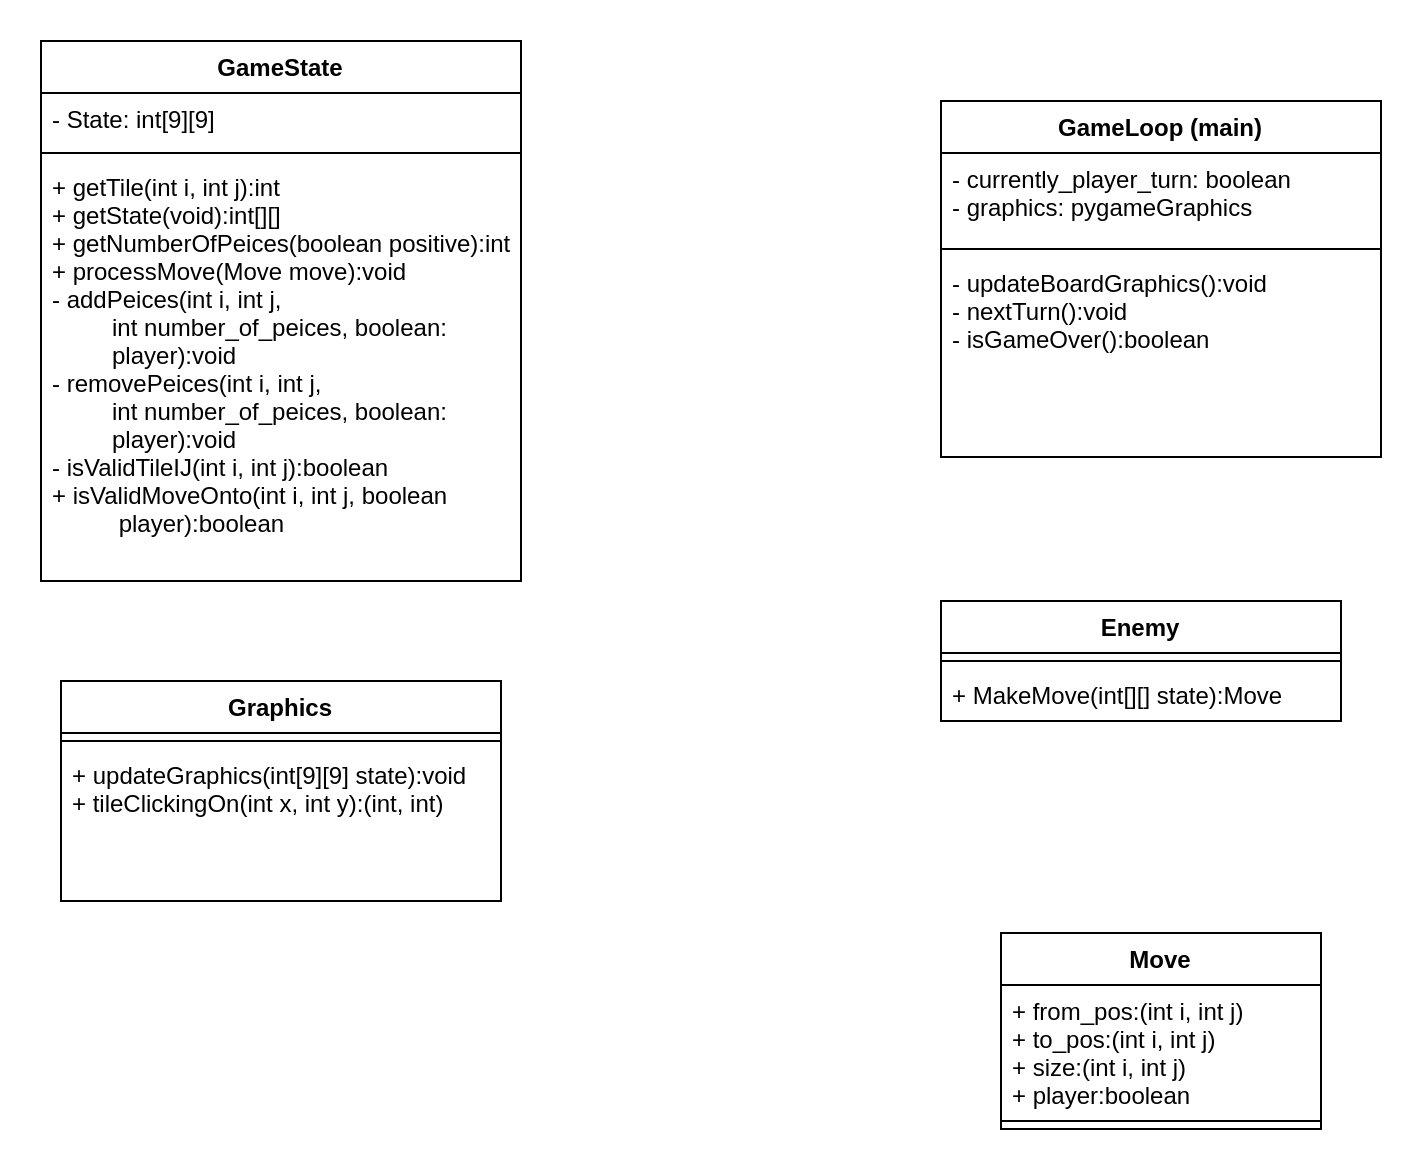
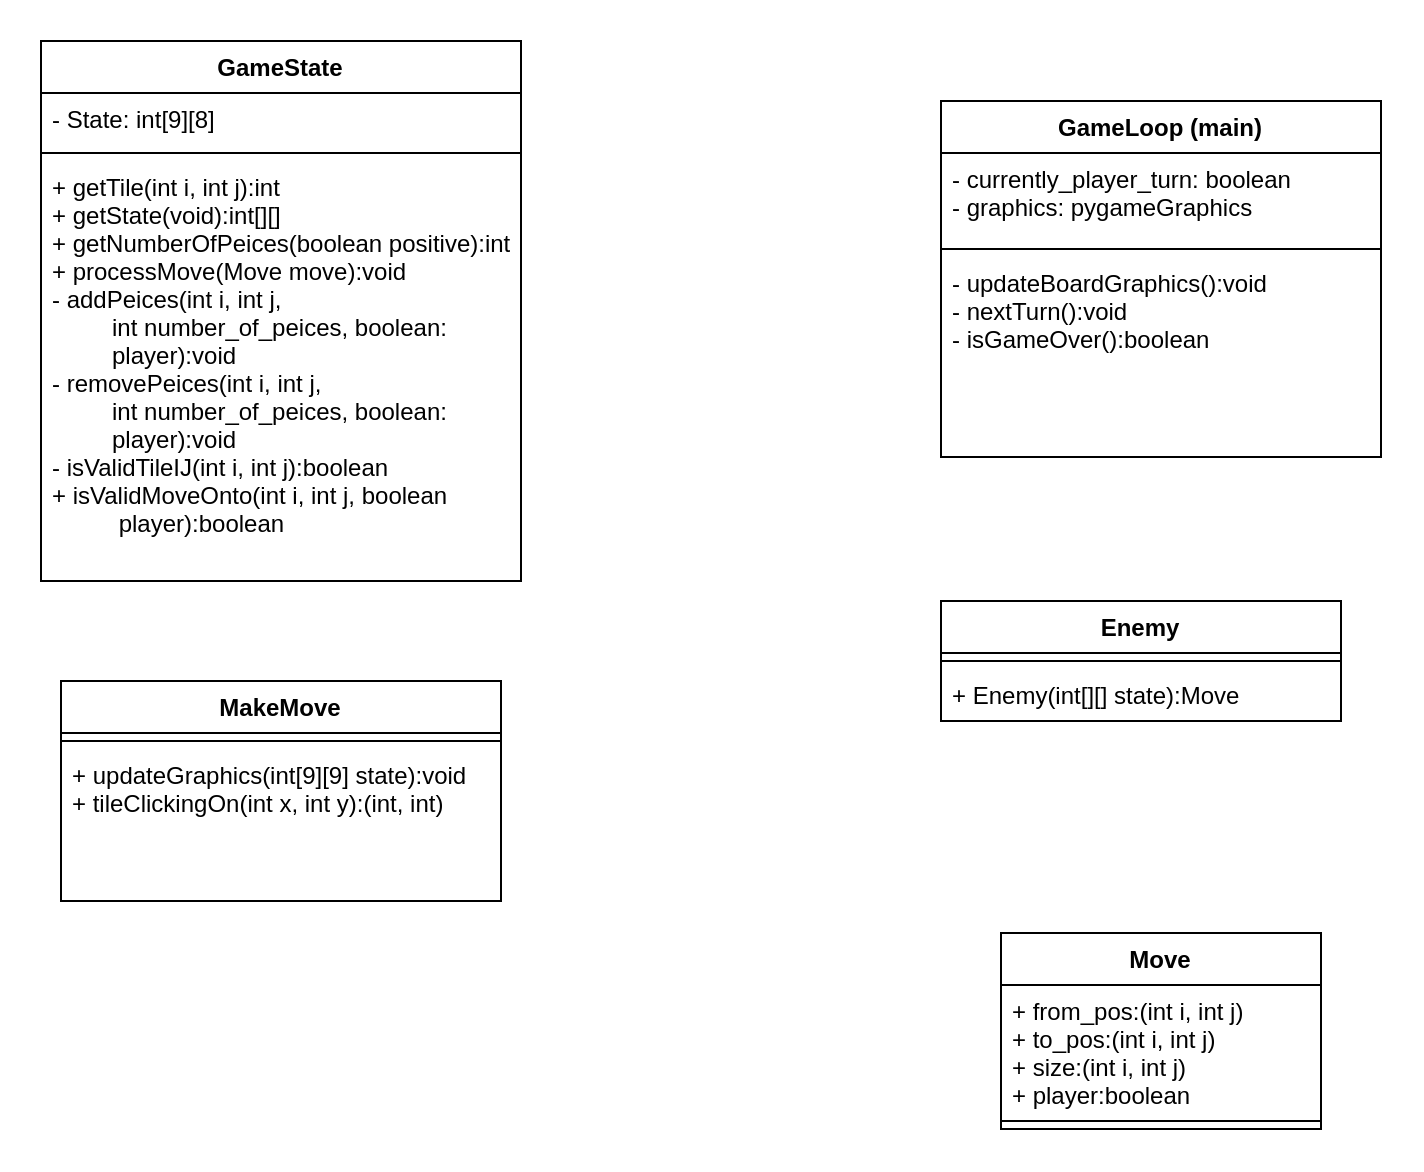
node "- State: int[9][9]": label "- State: int[9][9]" -> "- State: int[9][8]"
node "+ MakeMove(int[][] state):Move": label "+ MakeMove(int[][] state):Move" -> "+ Enemy(int[][] state):Move"
node "Graphics": label "Graphics" -> "MakeMove"
